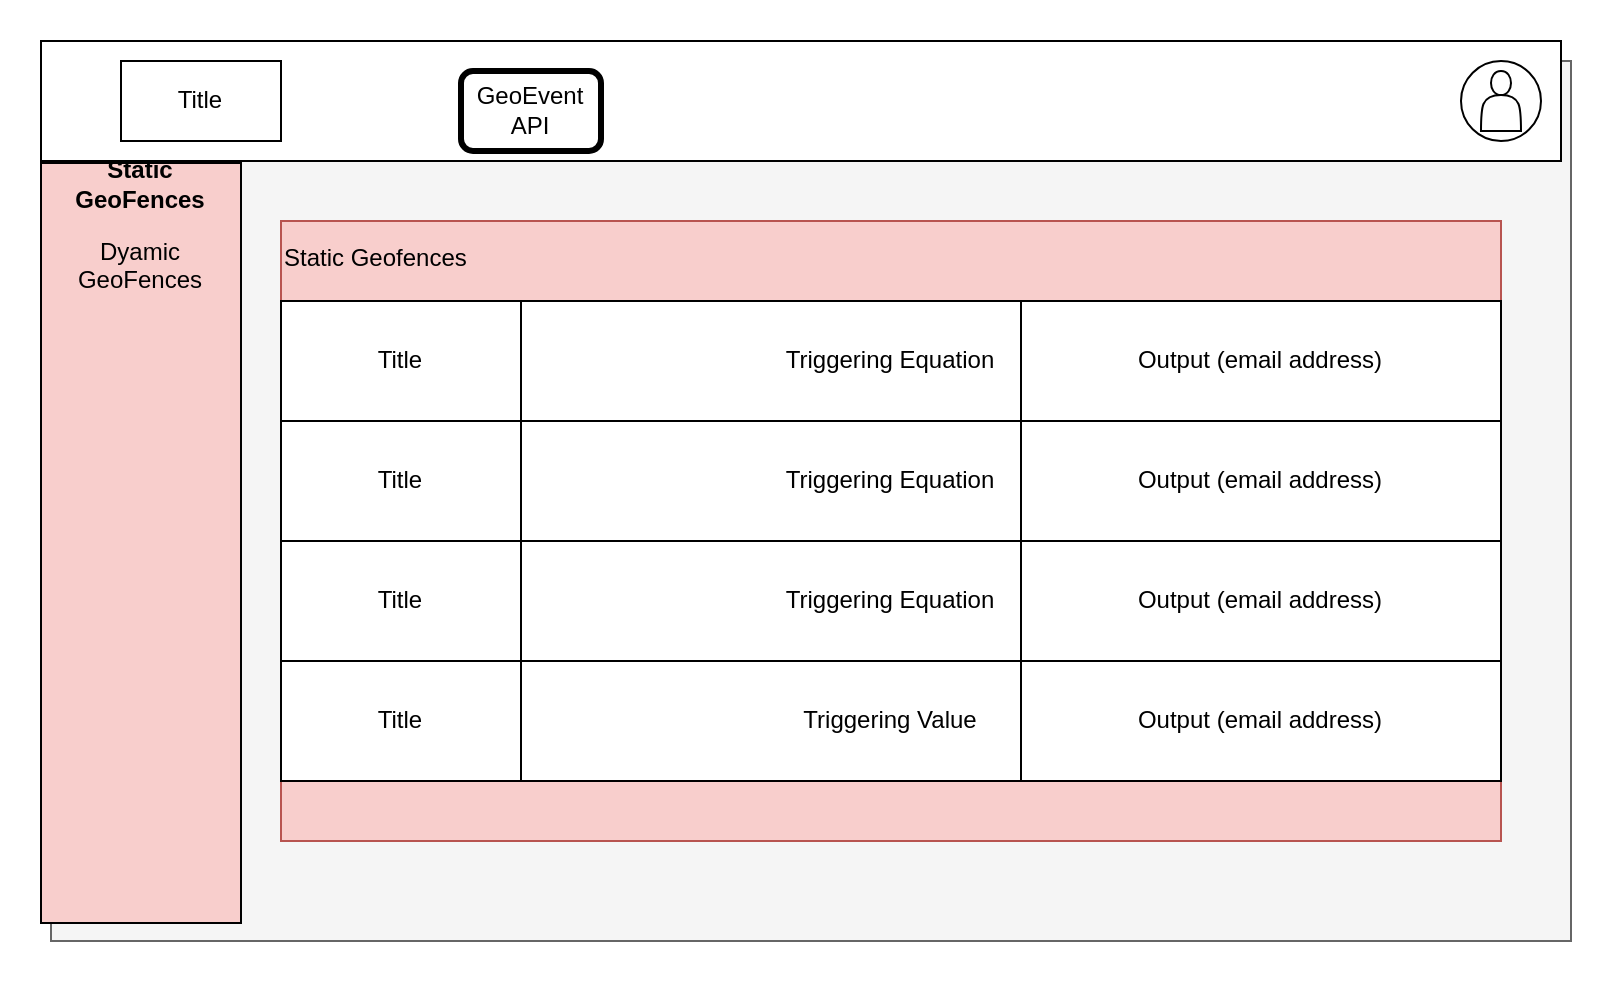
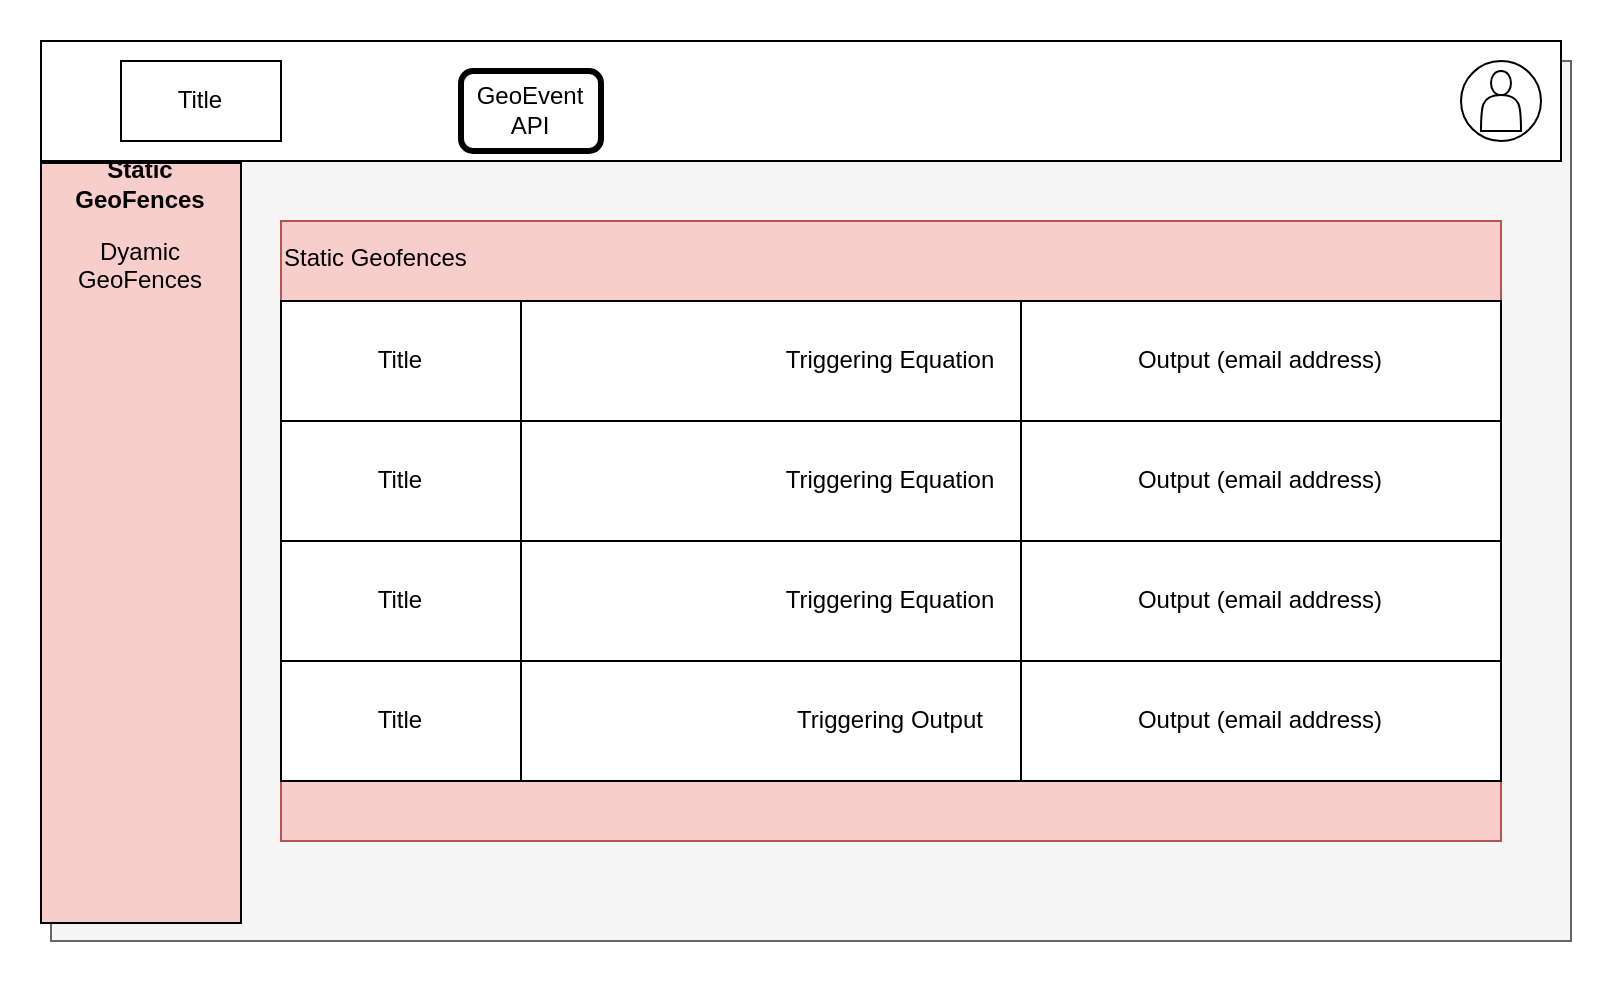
node "Triggering Value": label "Triggering Value" -> "Triggering Output"
